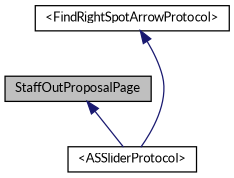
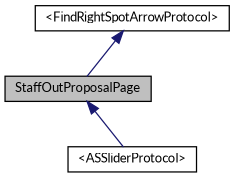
edge "<ASSliderProtocol>" -> "<FindRightSpotArrowProtocol>": now "StaffOutProposalPage" -> "<FindRightSpotArrowProtocol>"
